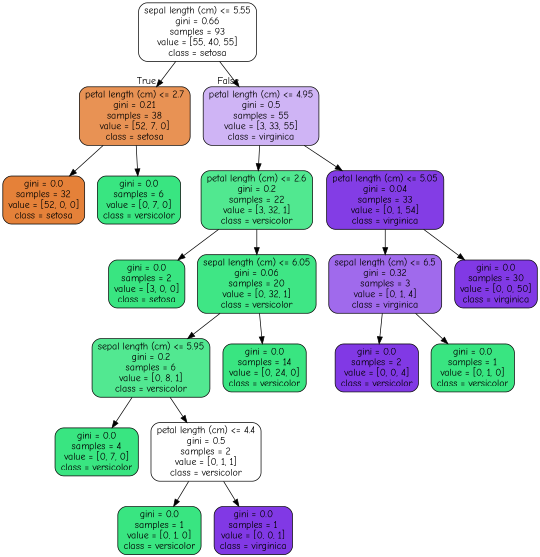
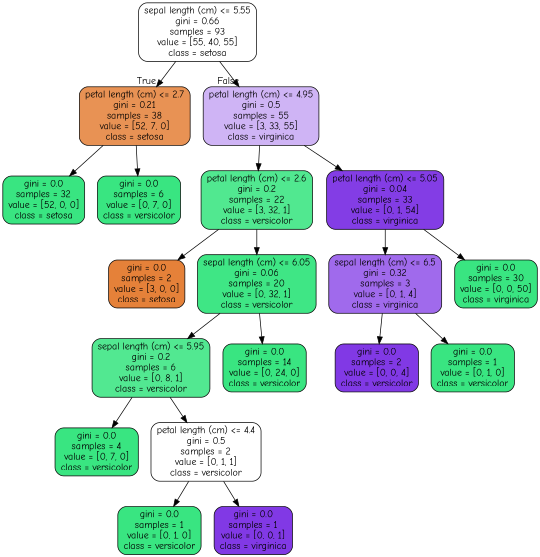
node "gini = 0.0 samples = 32 value = [52, 0, 0] class = setosa": fillcolor #e58139 -> #39e581
node "gini = 0.0 samples = 2 value = [3, 0, 0] class = setosa": fillcolor #39e581 -> #e58139
node "gini = 0.0 samples = 30 value = [0, 0, 50] class = virginica": fillcolor #8139e5 -> #39e581
